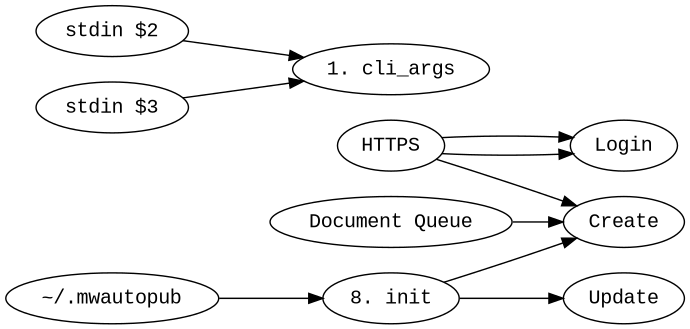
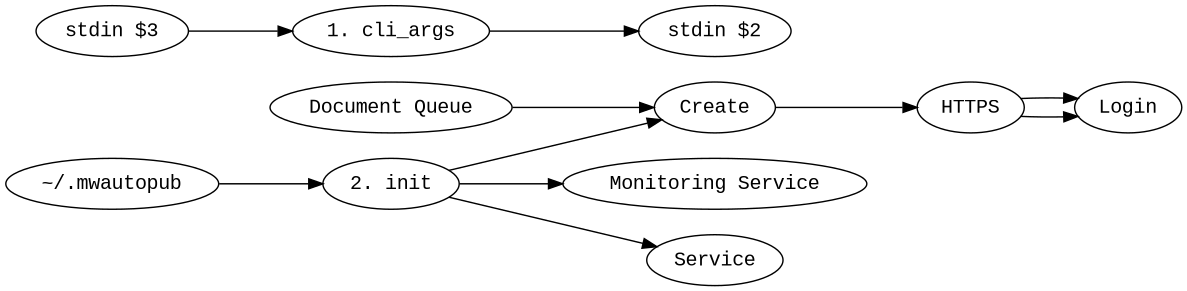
edge "stdin $2" -> "1. cli_args": reversed
edge "HTTPS" -> "Create": reversed
node "Monitoring Service": added
node "8. init": label "8. init" -> "2. init"
node "Update": label "Update" -> "Service"
